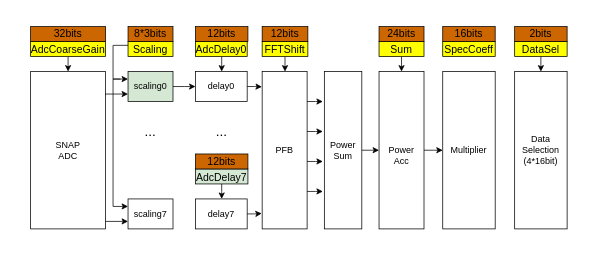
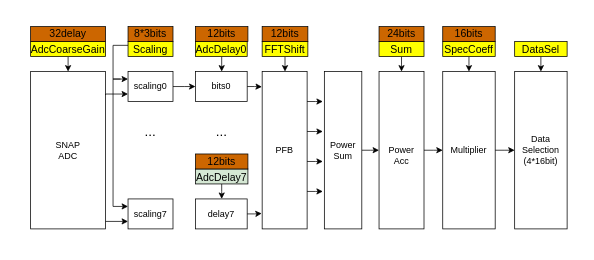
node "32bits": label "32bits" -> "32delay"
node "2bits": removed
edge "SpecCoeff" -> "Multiplier": added
node "scaling0": fillcolor #d5e8d4 -> #ffffff
node "delay0": label "delay0" -> "bits0"
edge "Multiplier" -> "Data Selection (4*16bit)": added
